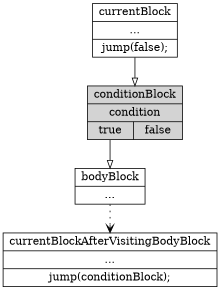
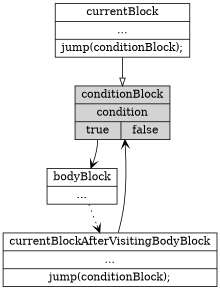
node "currentBlock": text "jump(false);" -> "jump(conditionBlock);"
edge "conditionBlock" -> "bodyBlock": arrowhead onormal -> vee
edge "currentBlockAfterVisitingBodyBlock" -> "conditionBlock": added
